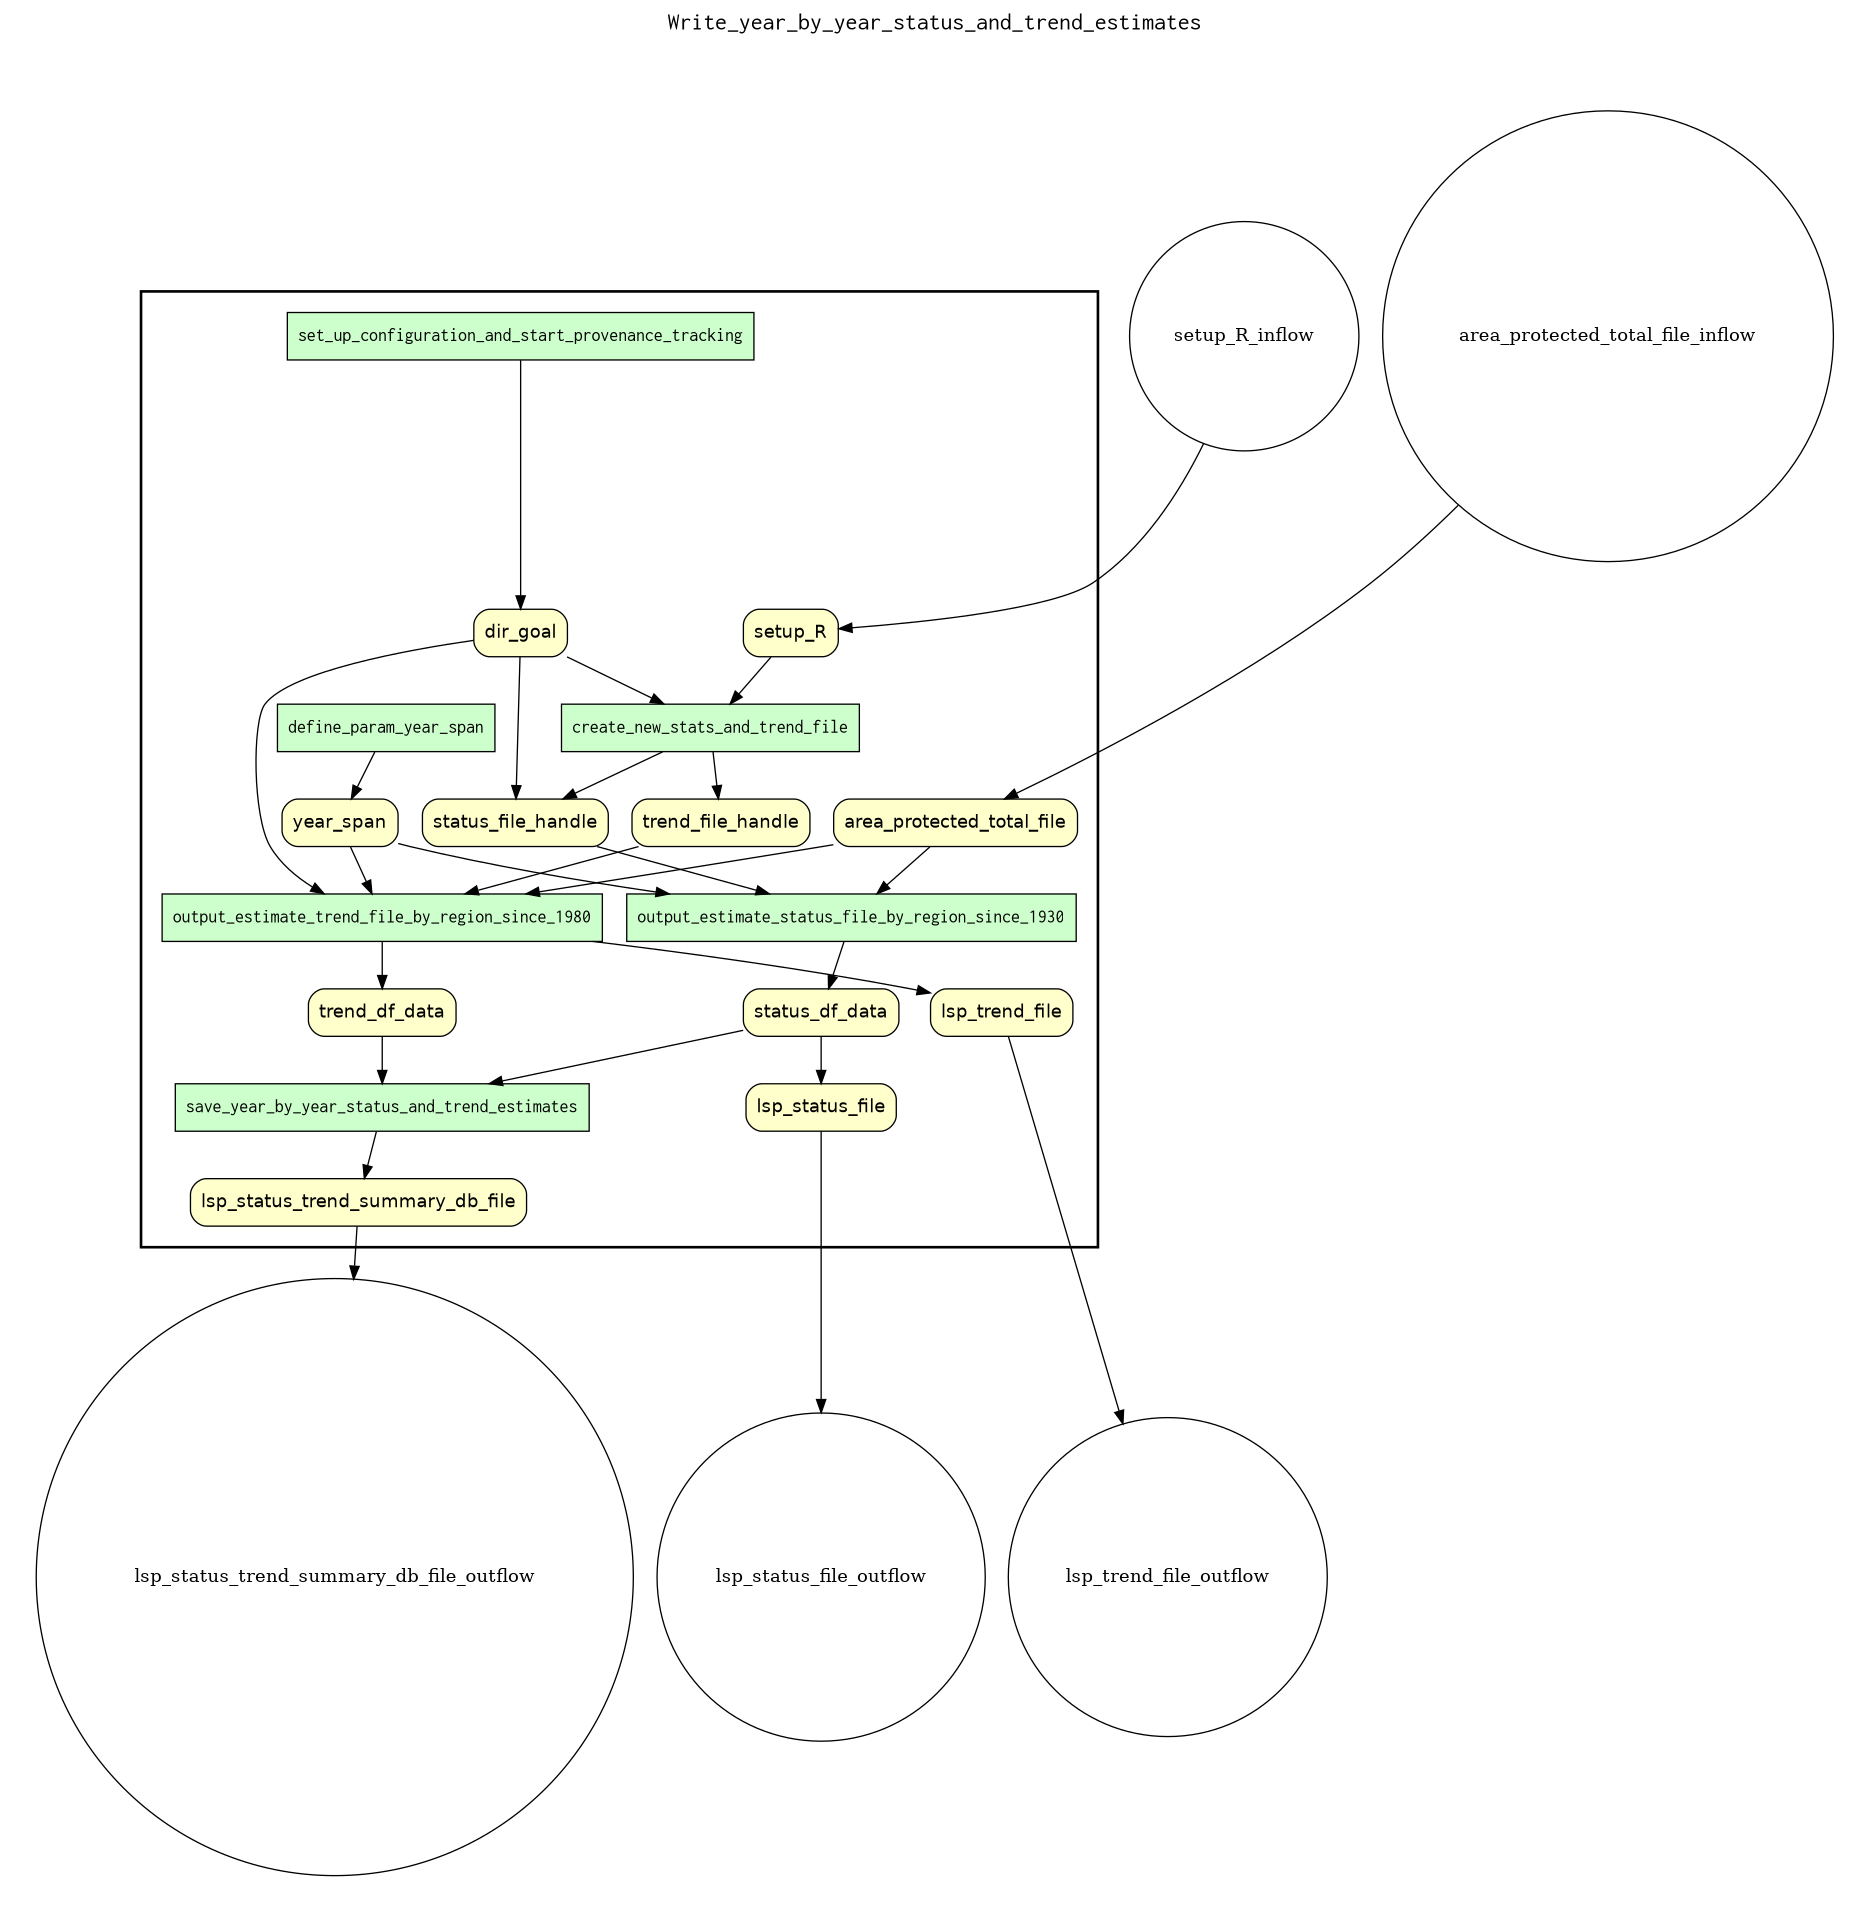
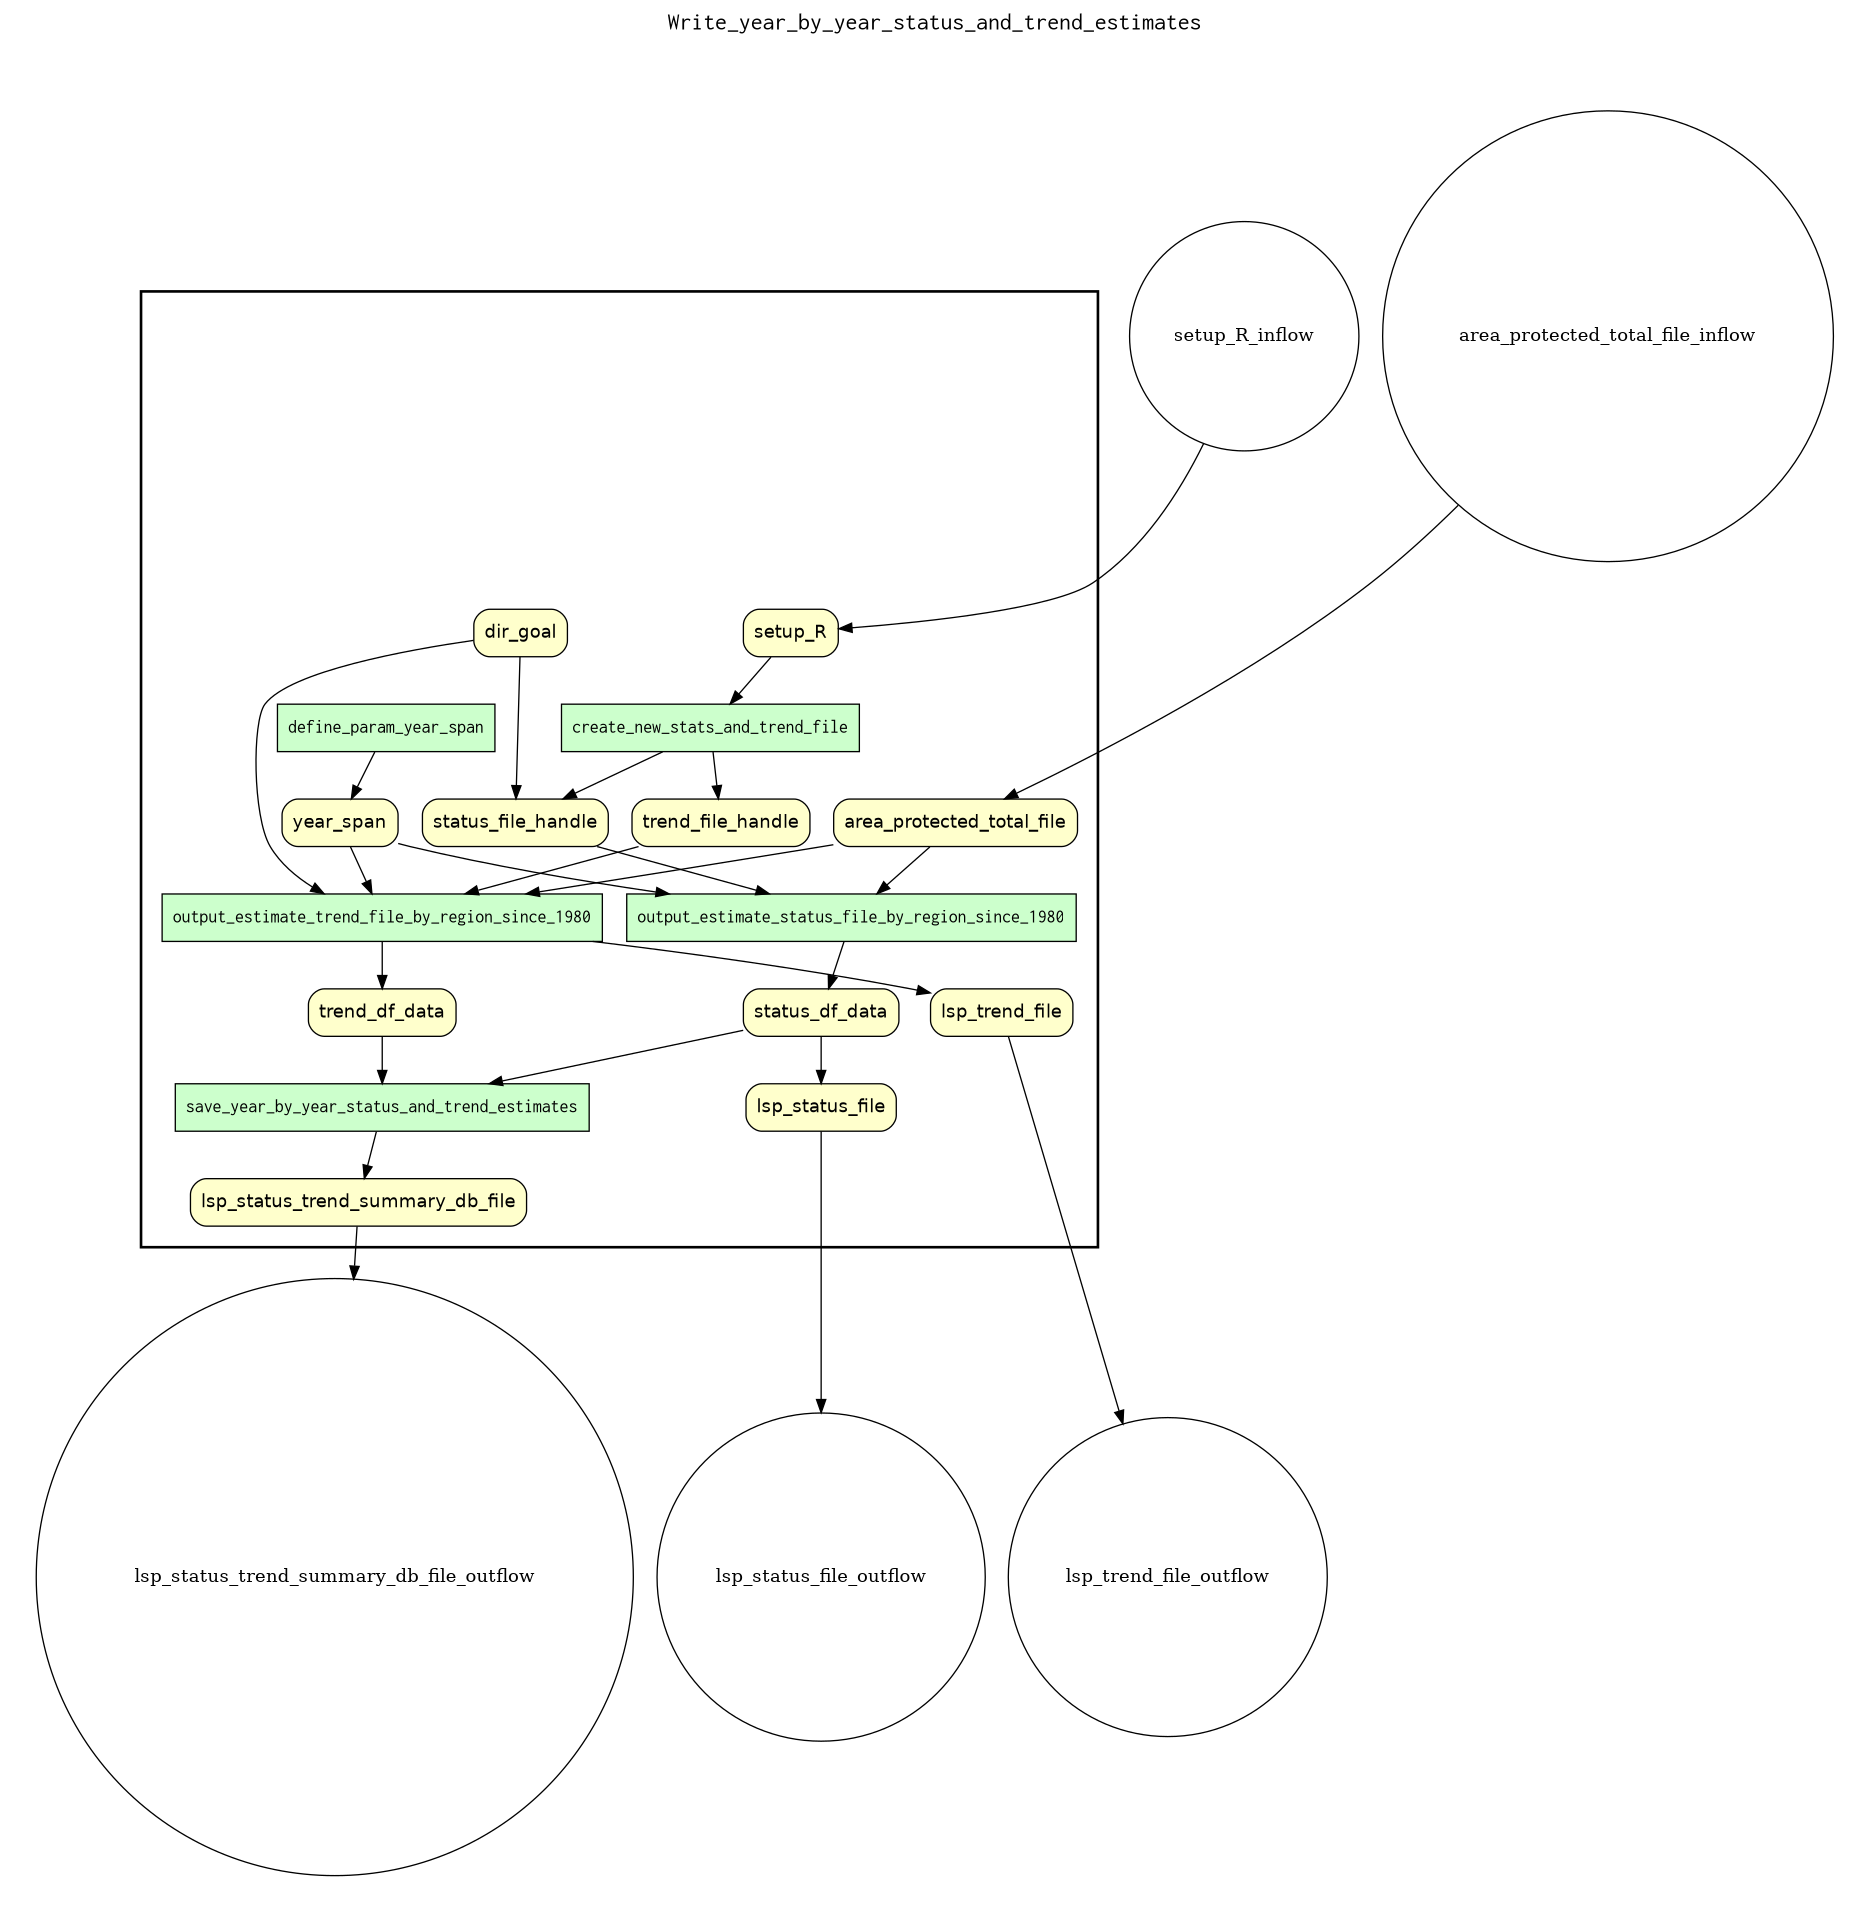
node "set_up_configuration_and_start_provenance_tracking": removed
edge "dir_goal" -> "create_new_stats_and_trend_file": removed
node "output_estimate_status_file_by_region_since_1930": label "output_estimate_status_file_by_region_since_1930" -> "output_estimate_status_file_by_region_since_1980"
